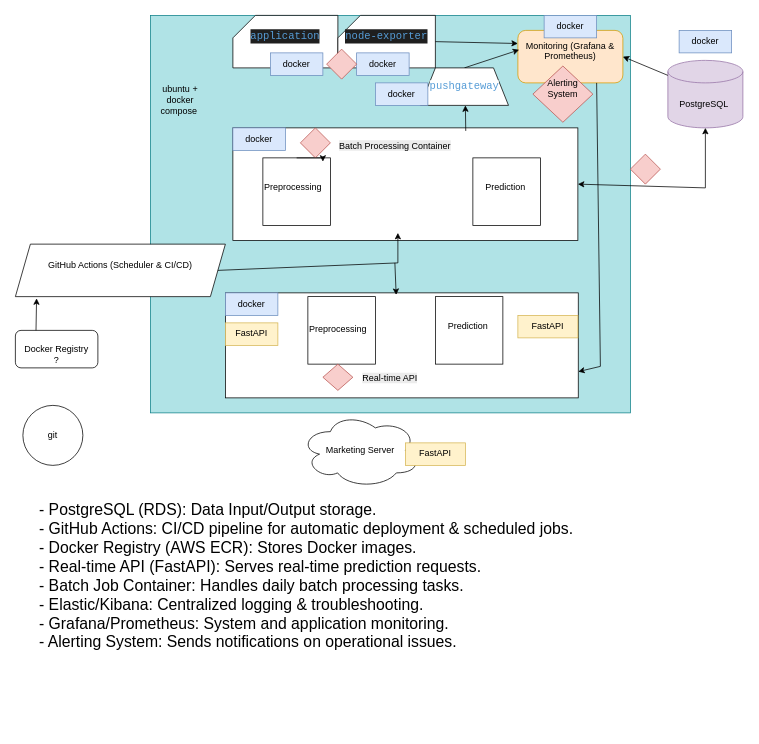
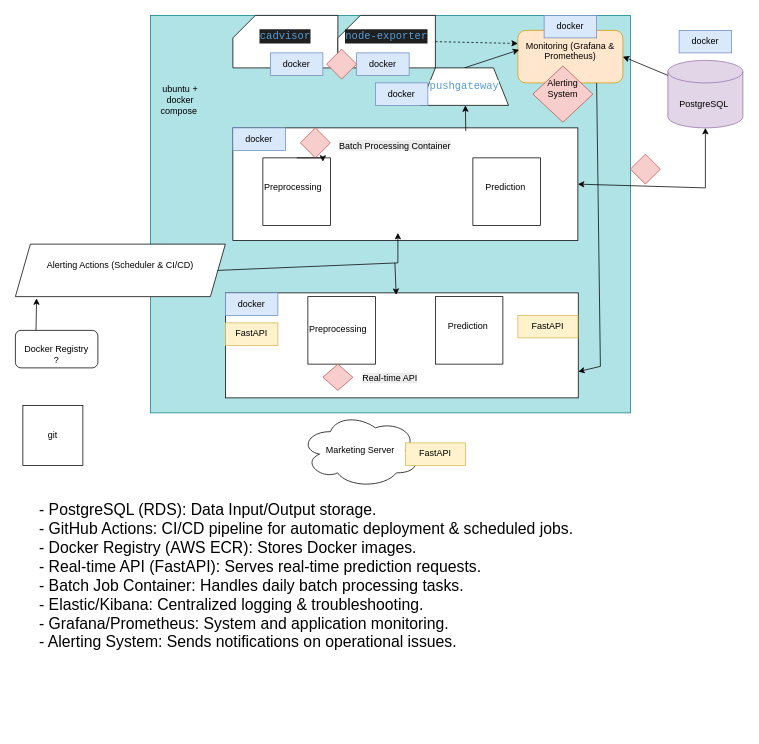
node "application": label "application" -> "cadvisor"
edge "node-exporter" -> "Monitoring (Grafana & Prometheus)": style solid -> dashed
node "GitHub Actions (Scheduler & CI/CD)": label "GitHub Actions (Scheduler & CI/CD)" -> "Alerting Actions (Scheduler & CI/CD)"
node "git": shape ellipse -> rectangle
